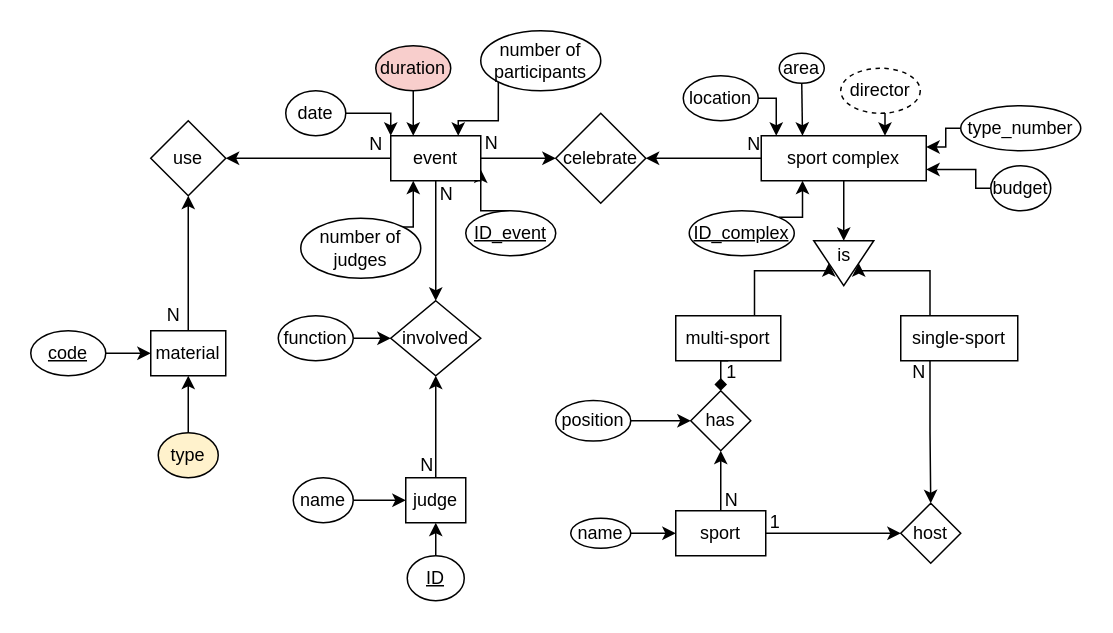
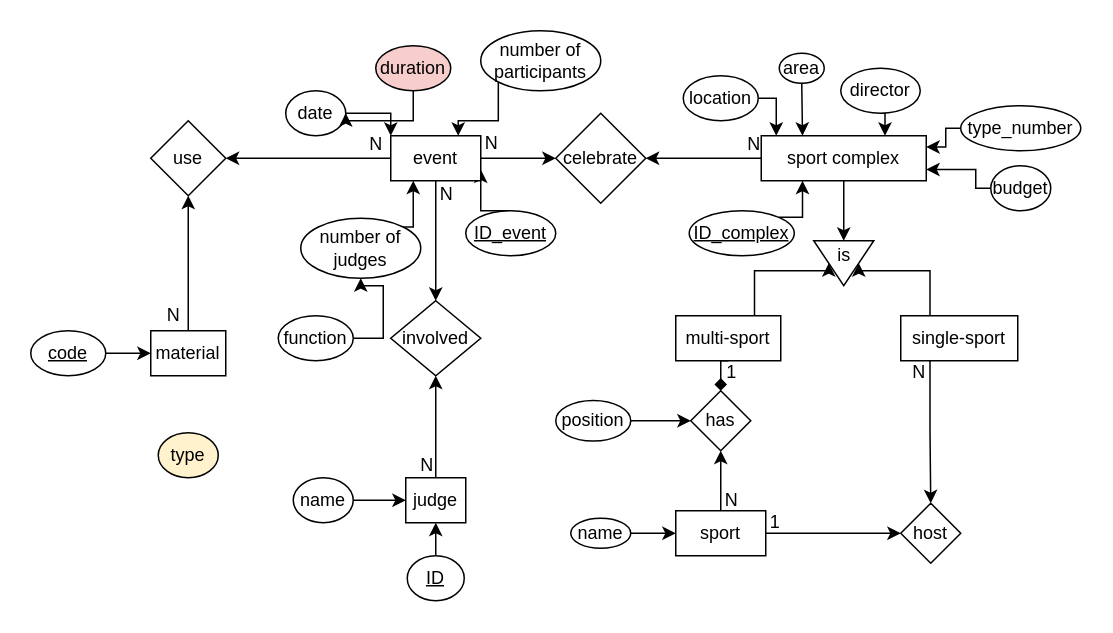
node "director": style dashed -> solid
edge "duration" -> "event": now "duration" -> "date"
edge "function" -> "involved": now "function" -> "number of judges"
edge "type" -> "material": removed
